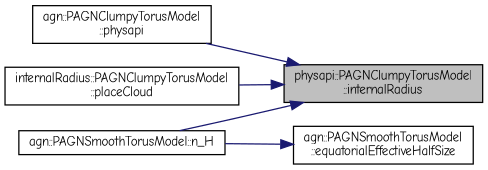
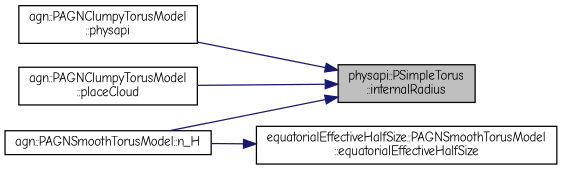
node "physapi::PAGNClumpyTorusModel ::internalRadius": label "physapi::PAGNClumpyTorusModel ::internalRadius" -> "physapi::PSimpleTorus ::internalRadius"
node "internalRadius::PAGNClumpyTorusModel ::placeCloud": label "internalRadius::PAGNClumpyTorusModel ::placeCloud" -> "agn::PAGNClumpyTorusModel ::placeCloud"
node "agn::PAGNSmoothTorusModel ::equatorialEffectiveHalfSize": label "agn::PAGNSmoothTorusModel ::equatorialEffectiveHalfSize" -> "equatorialEffectiveHalfSize::PAGNSmoothTorusModel ::equatorialEffectiveHalfSize"
